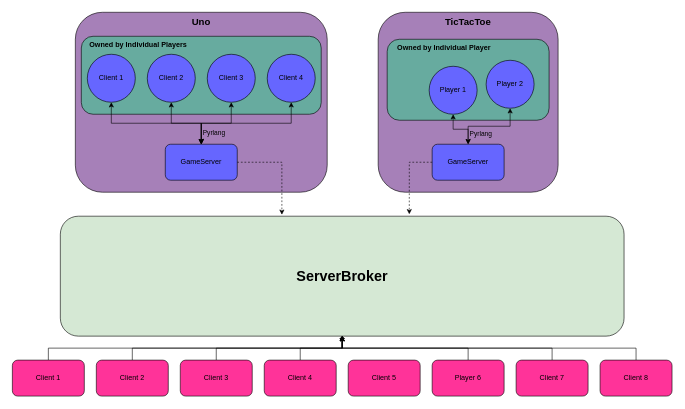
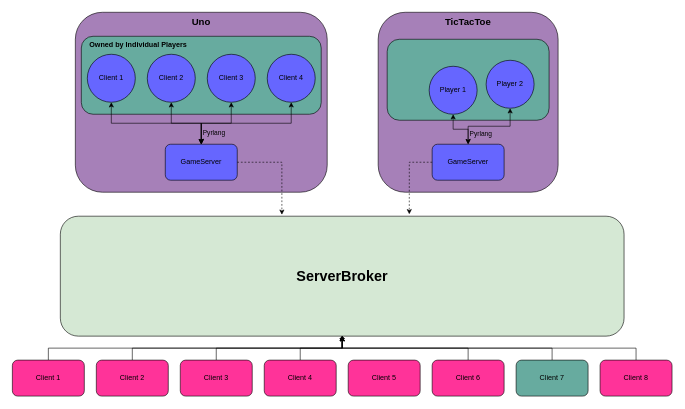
node "Owned by Individual Player": removed
node "Player 6": label "Player 6" -> "Client 6"
node "Client 7": fillcolor #ff3399 -> #67ab9f
